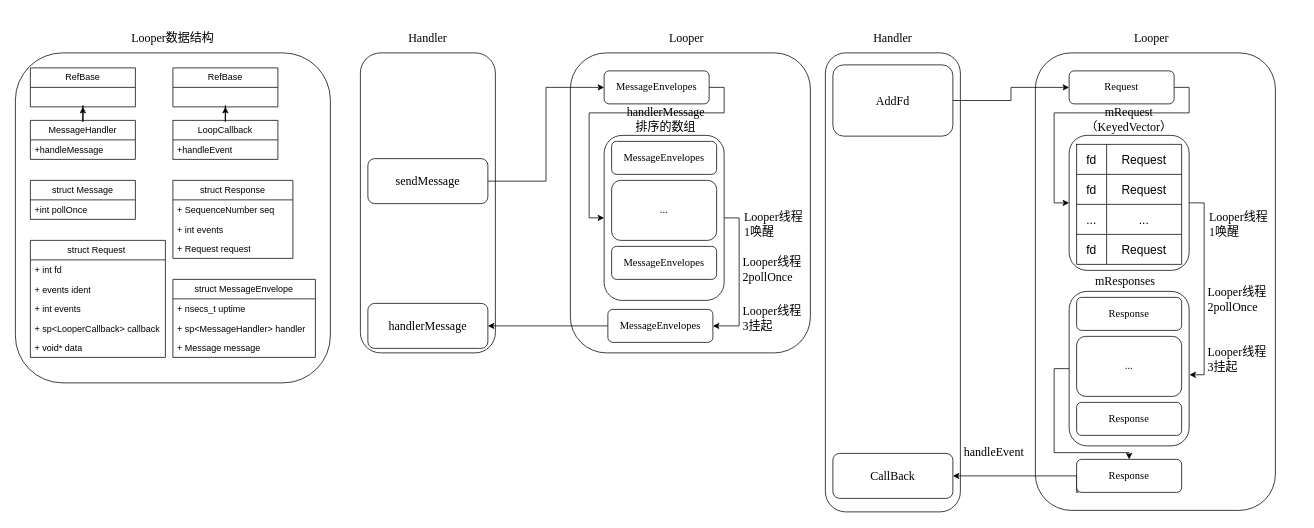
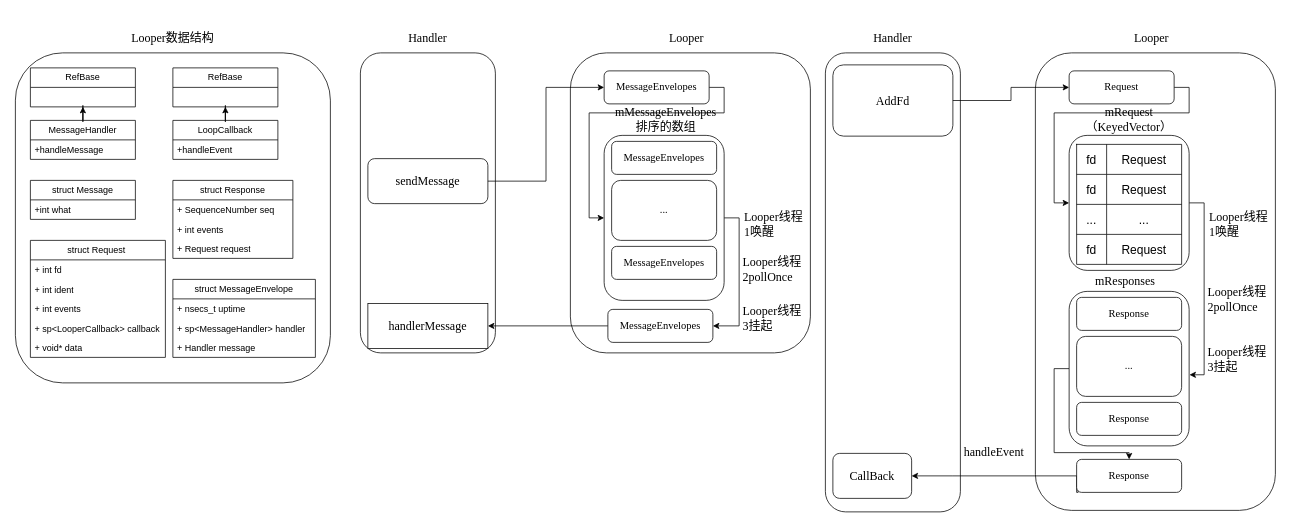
node "handlerMessage 排序的数组": label "handlerMessage 排序的数组" -> "mMessageEnvelopes 排序的数组"
node "+int pollOnce": label "+int pollOnce" -> "+int what"
node "+ events ident": label "+ events ident" -> "+ int ident"
node "handlerMessage": shape rounded rectangle -> rectangle
node "+ Message message": label "+ Message message" -> "+ Handler message"
node "CallBack": size 120x45 -> 79x45
